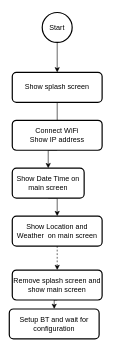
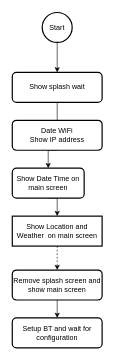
node "Show splash screen": label "Show splash screen" -> "Show splash wait"
node "Connect WiFi Show IP address": label "Connect WiFi Show IP address" -> "Date WiFi Show IP address"
node "Show Location and Weather on main screen": shape rounded rectangle -> rectangle
node "Setup BT and wait for configuration": moved (54, 324) -> (57, 333)
